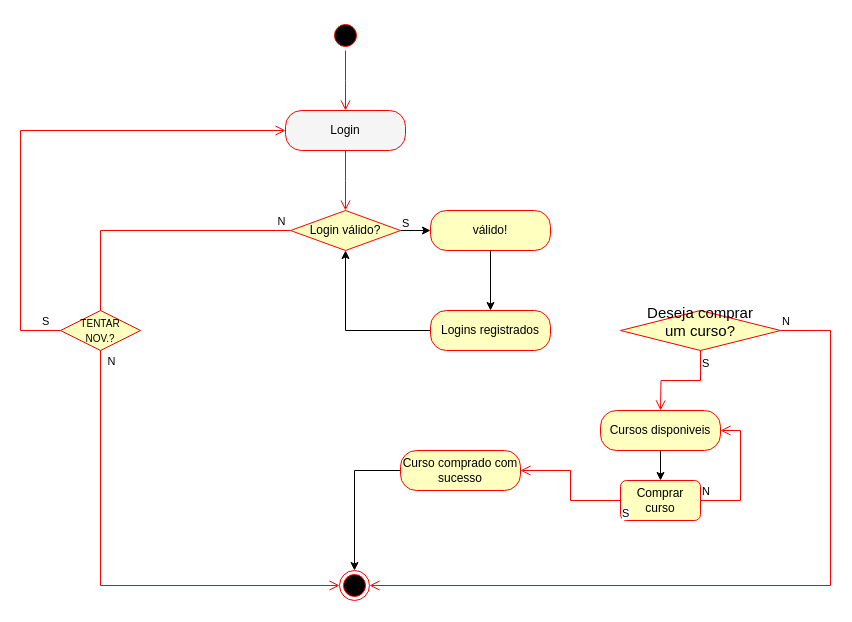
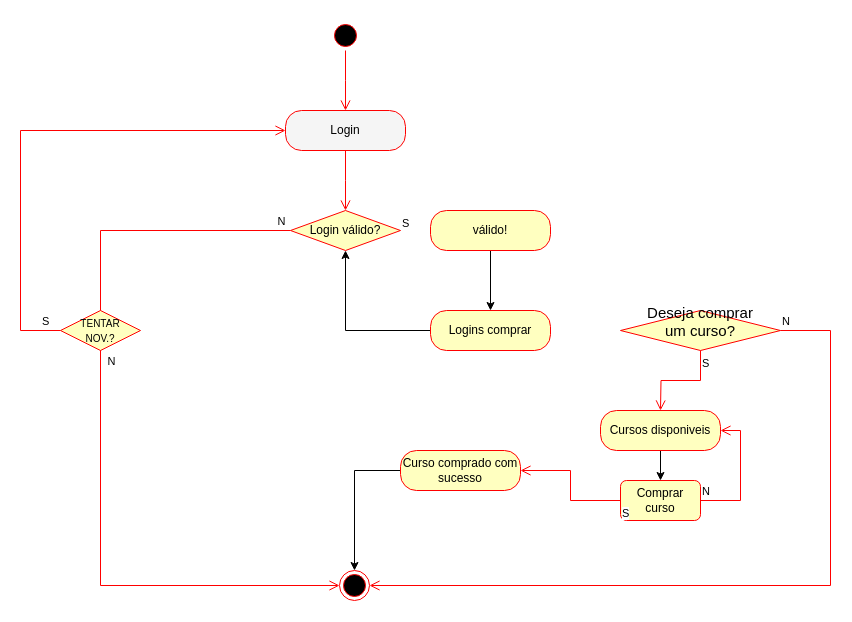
edge "Login válido?" -> "válido!": removed
node "Logins registrados": label "Logins registrados" -> "Logins comprar"
